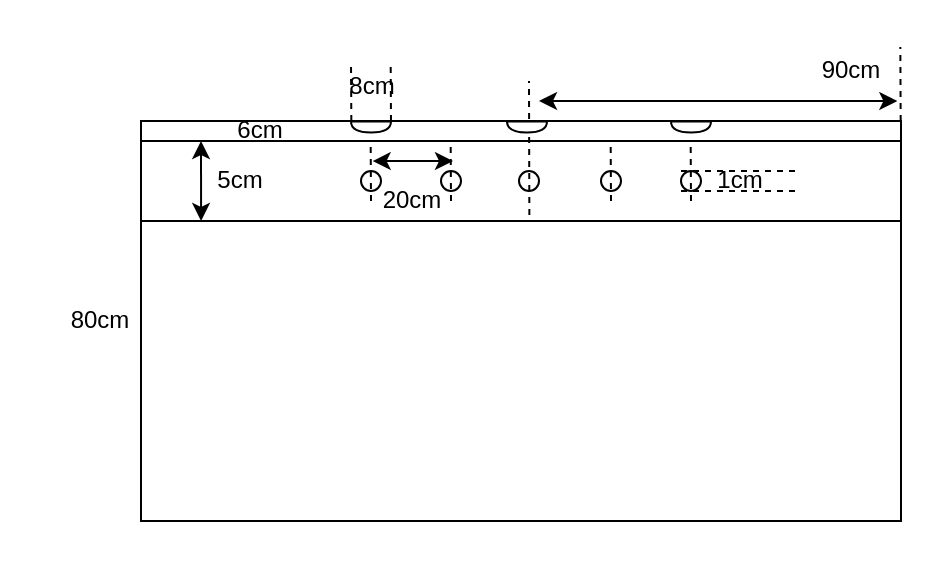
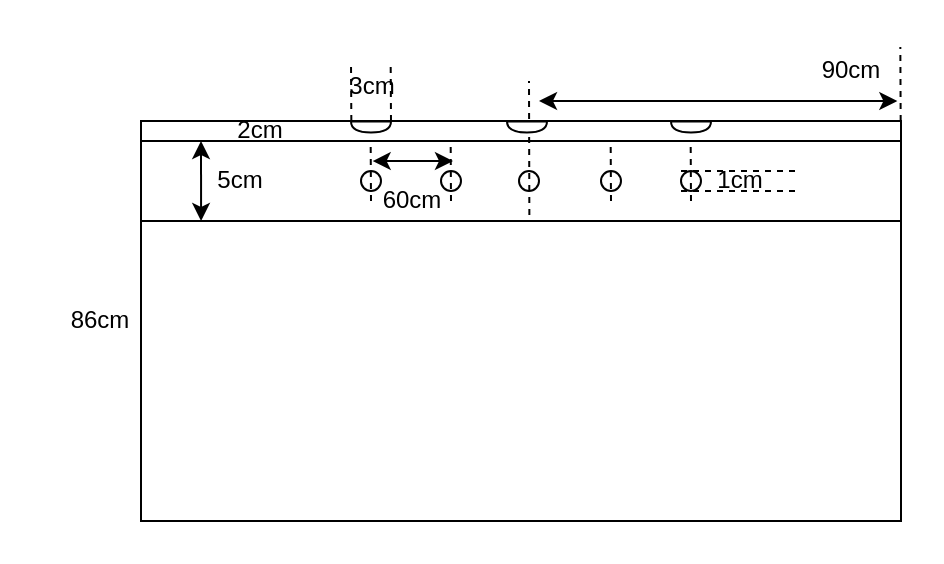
node "8cm": label "8cm" -> "3cm"
node "6cm": label "6cm" -> "2cm"
node "20cm": label "20cm" -> "60cm"
node "80cm": label "80cm" -> "86cm"
